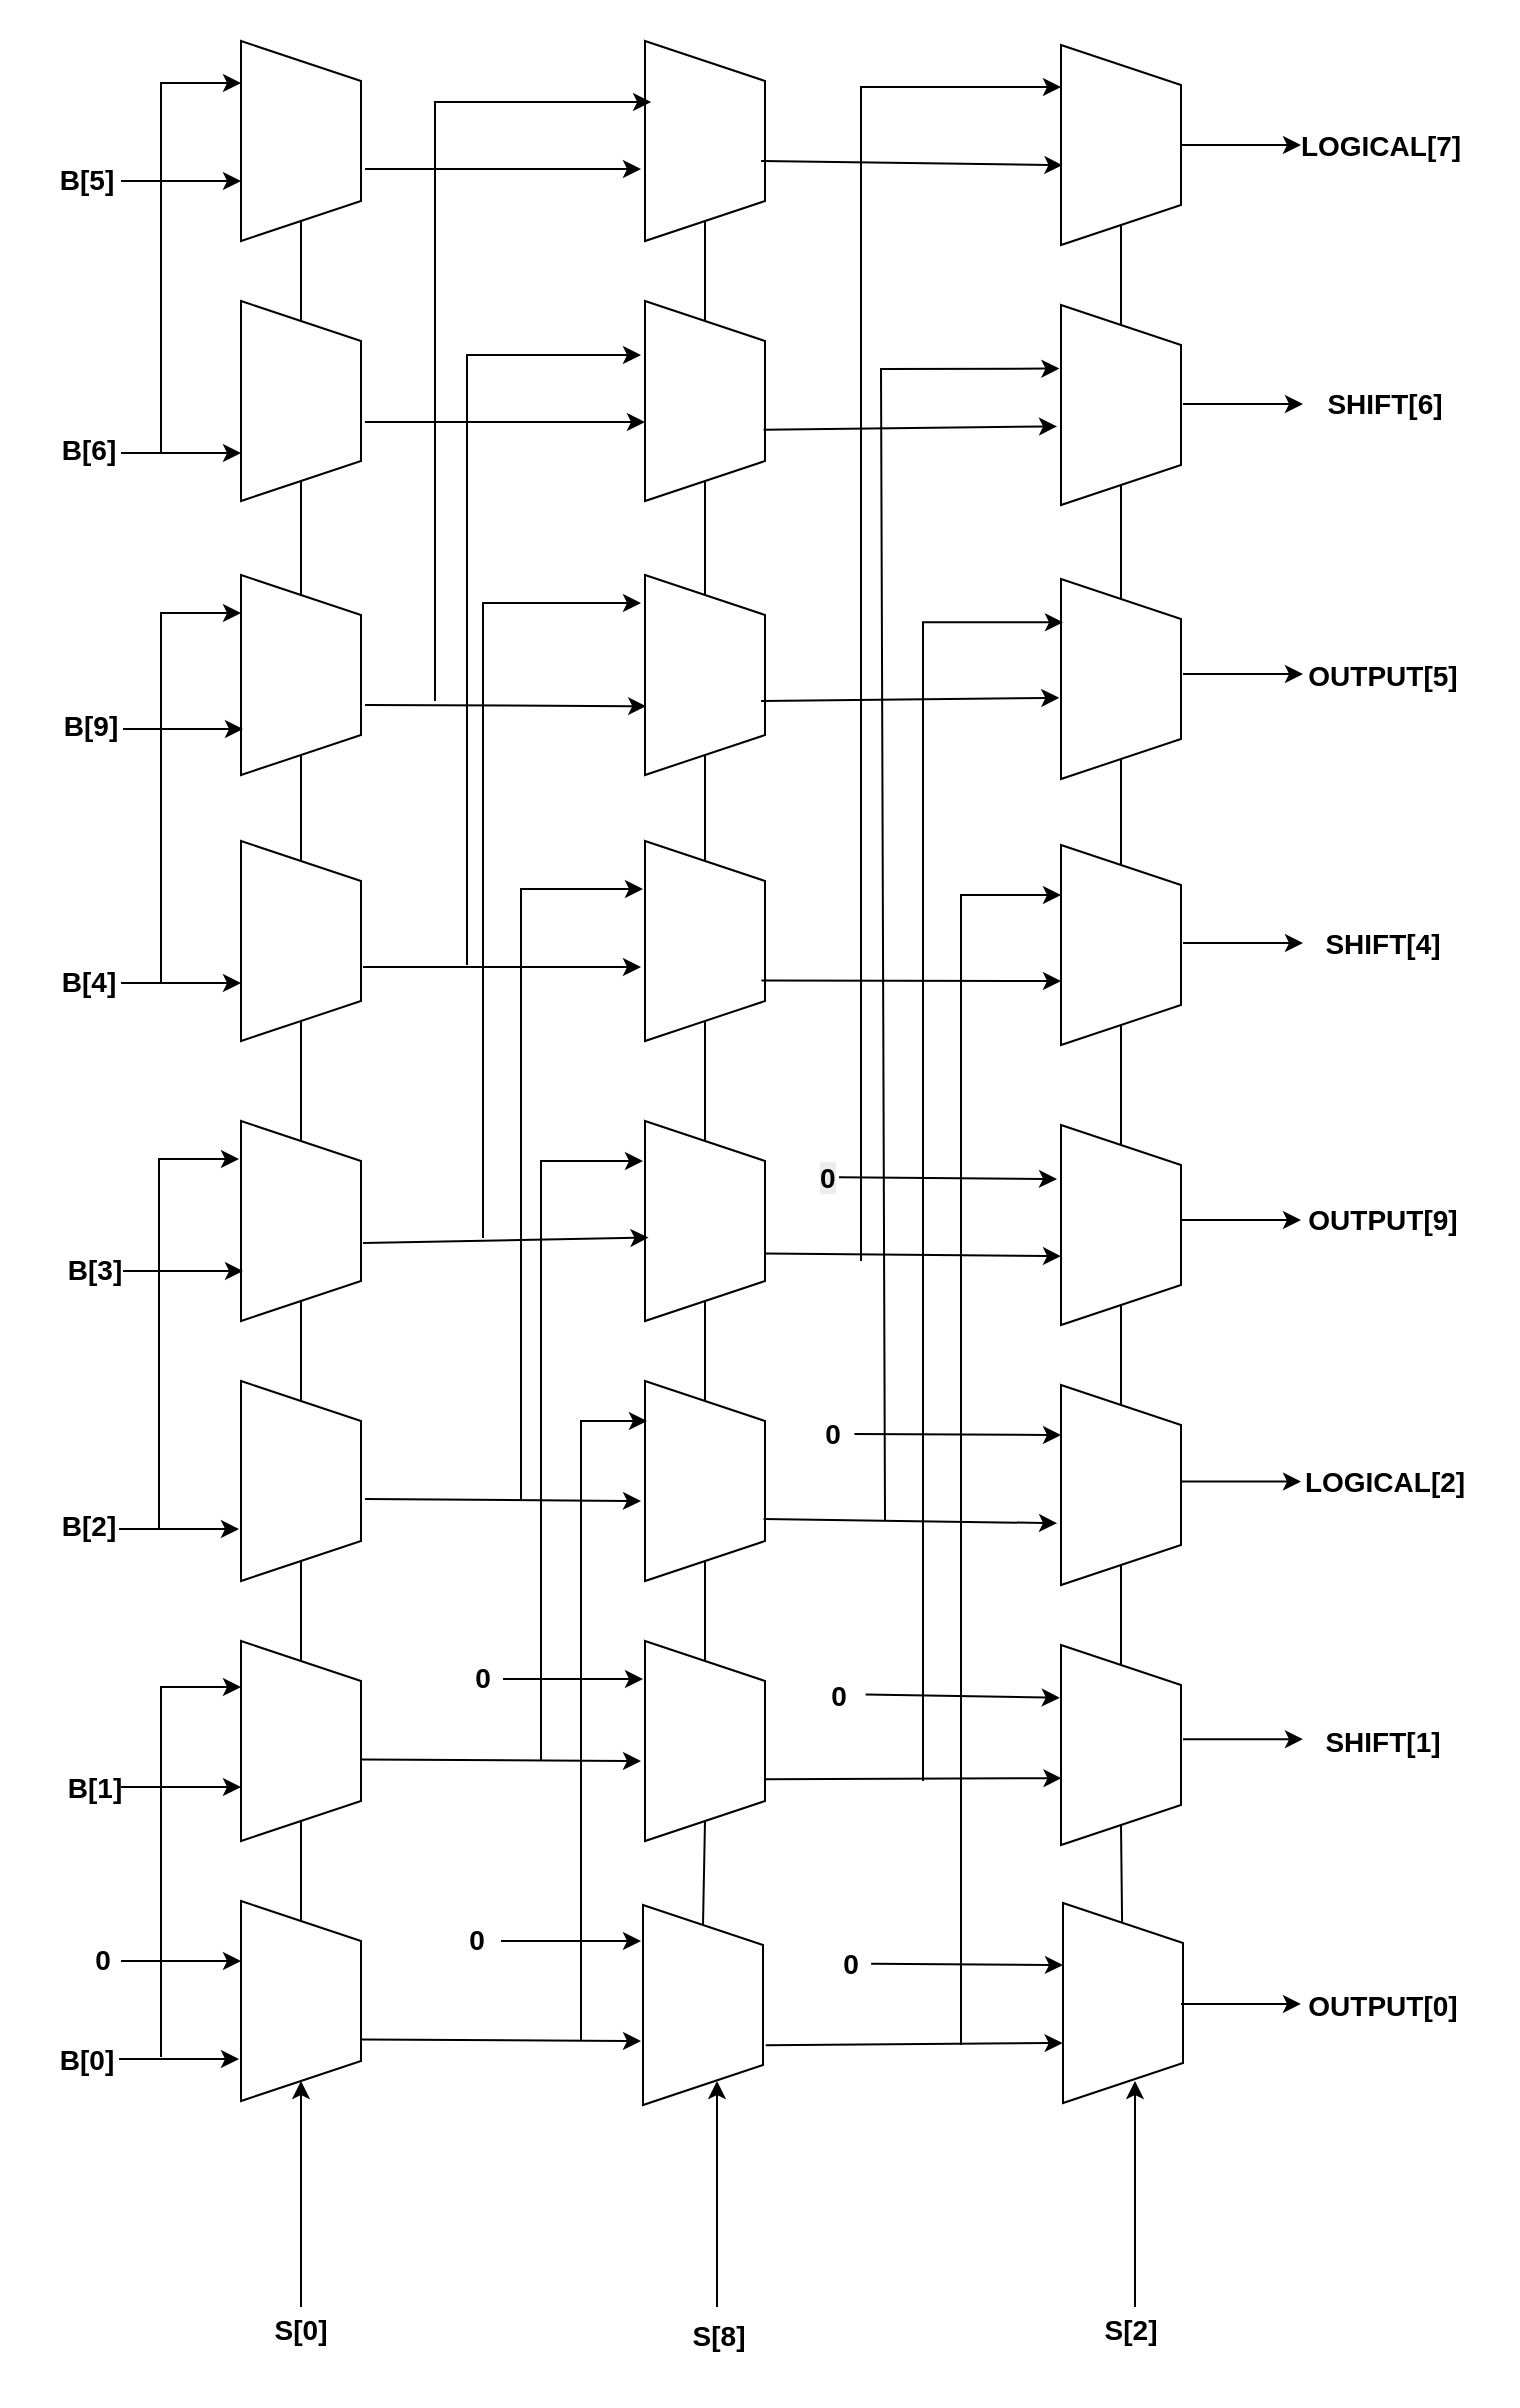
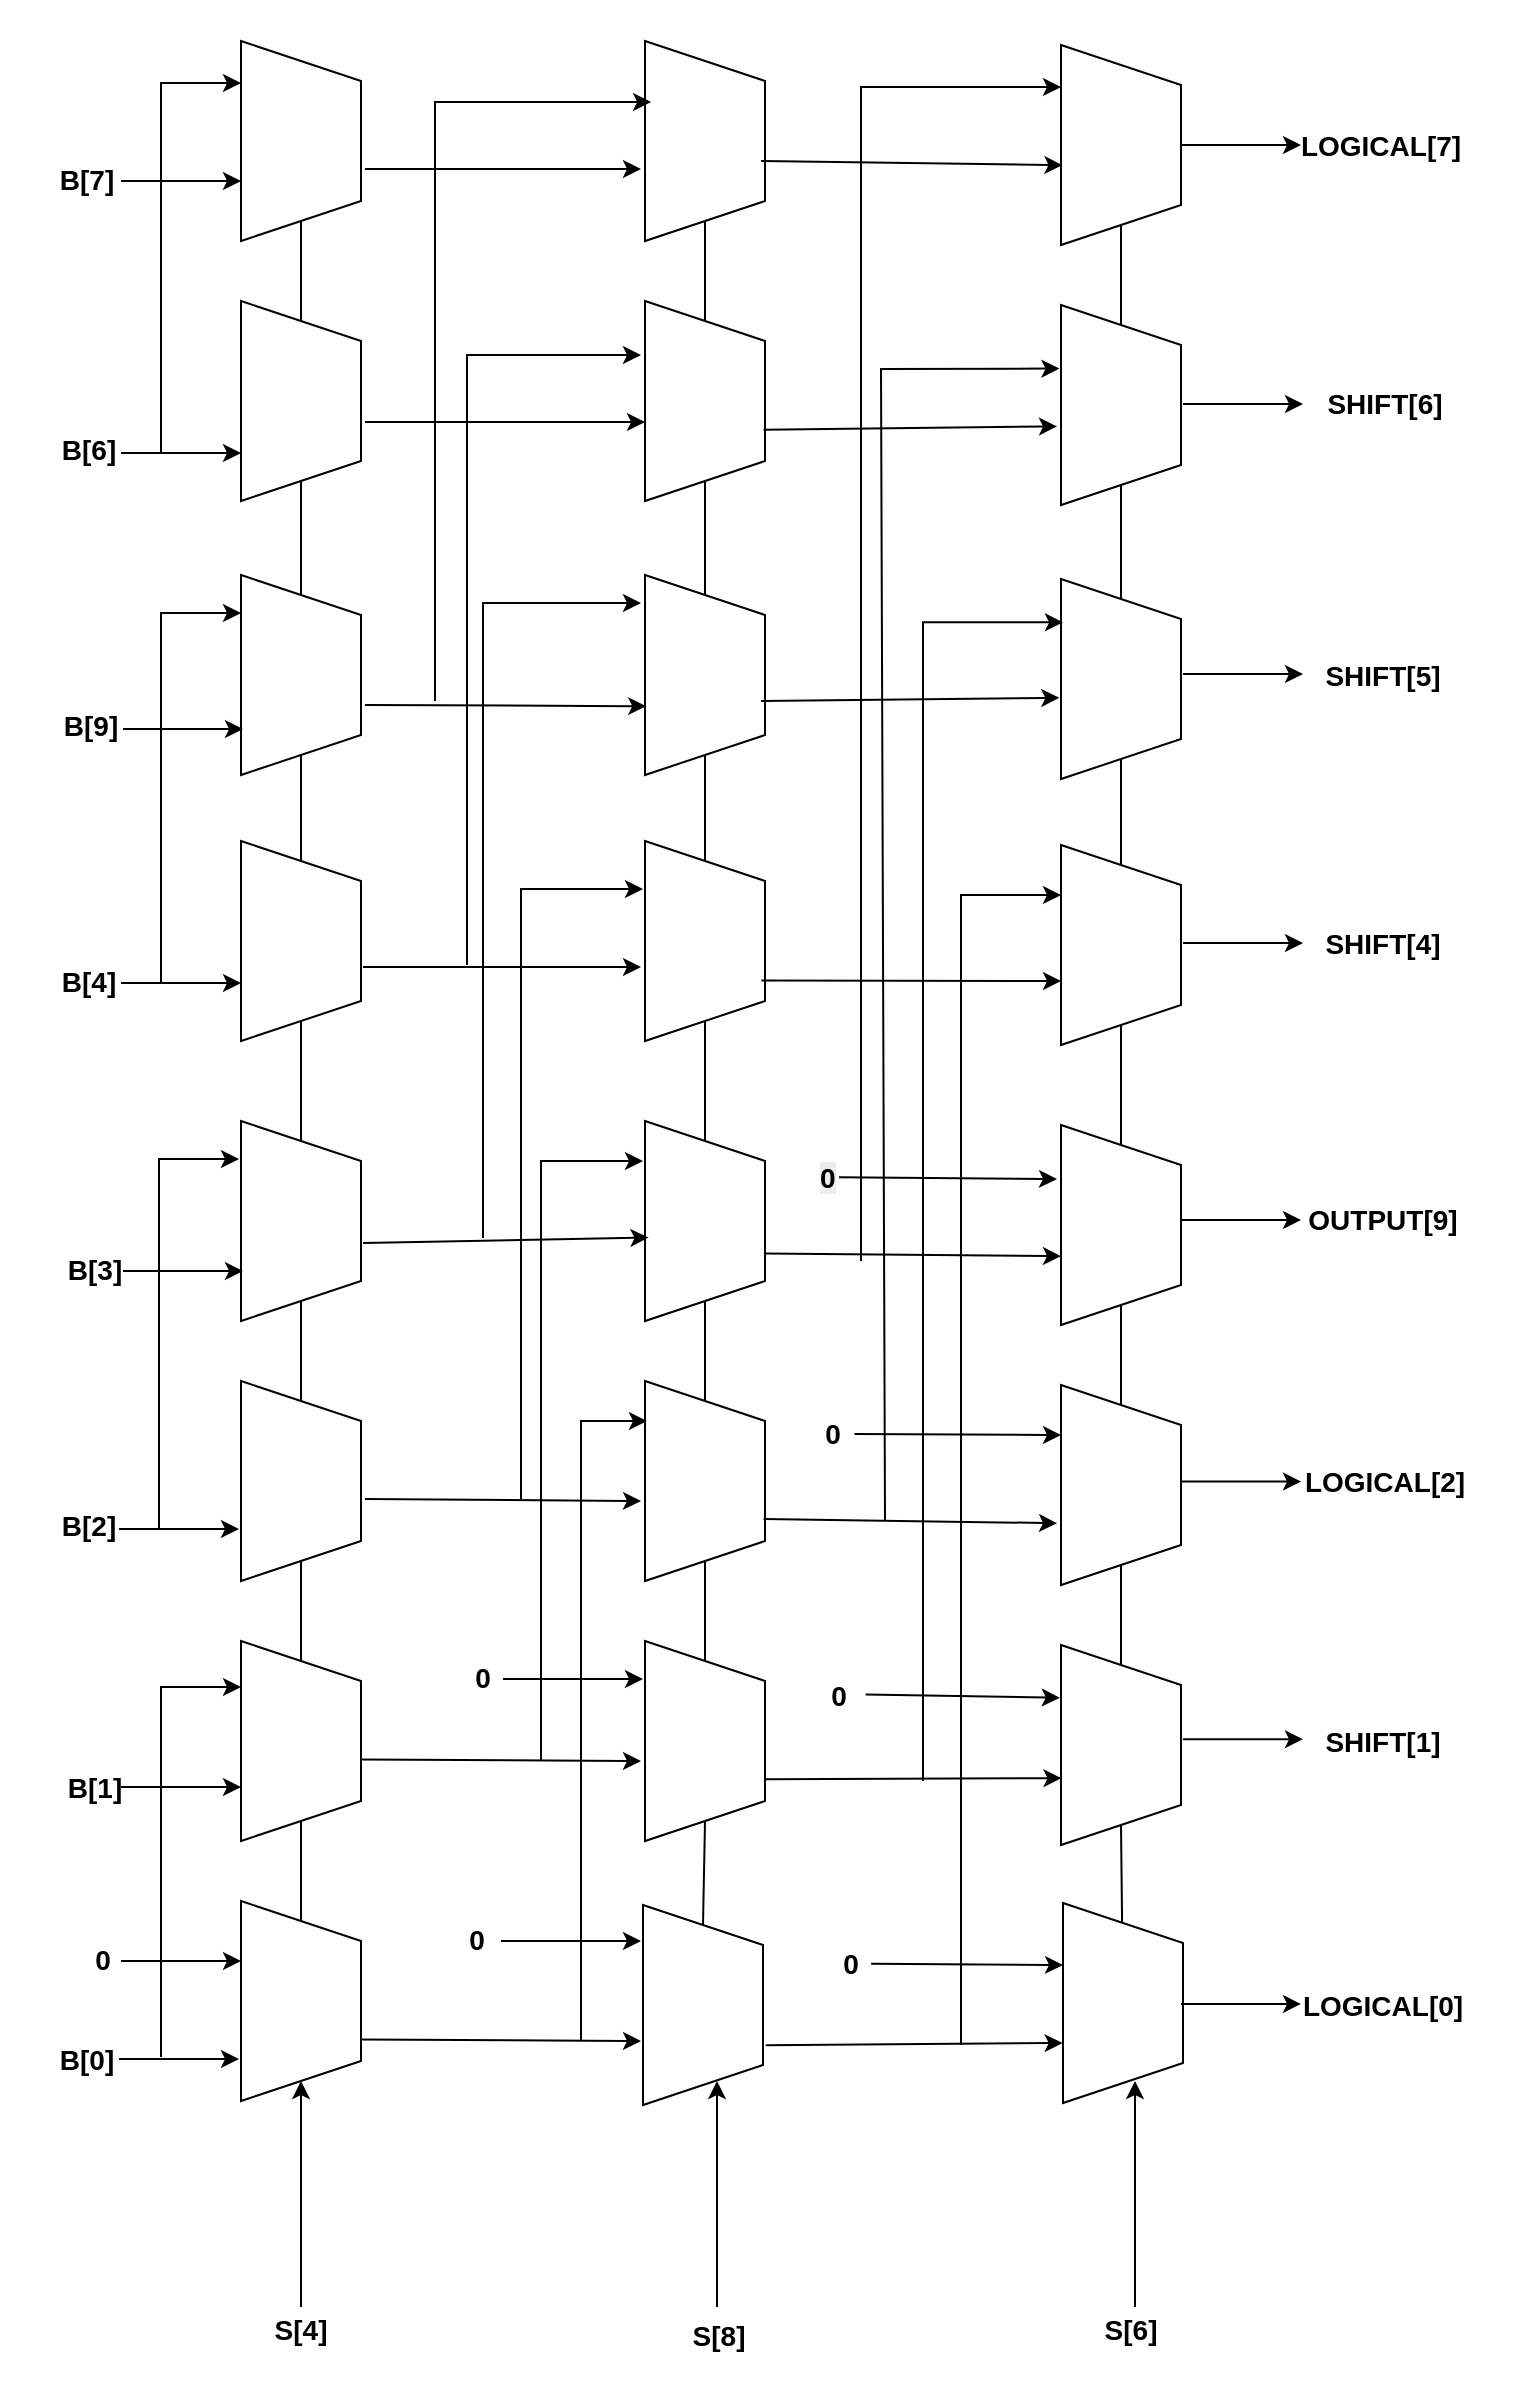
node "B[5]": label "B[5]" -> "B[7]"
node "OUTPUT[5]": label "OUTPUT[5]" -> "SHIFT[5]"
node "OUTPUT[0]": label "OUTPUT[0]" -> "LOGICAL[0]"
node "S[0]": label "S[0]" -> "S[4]"
node "S[2]": label "S[2]" -> "S[6]"
